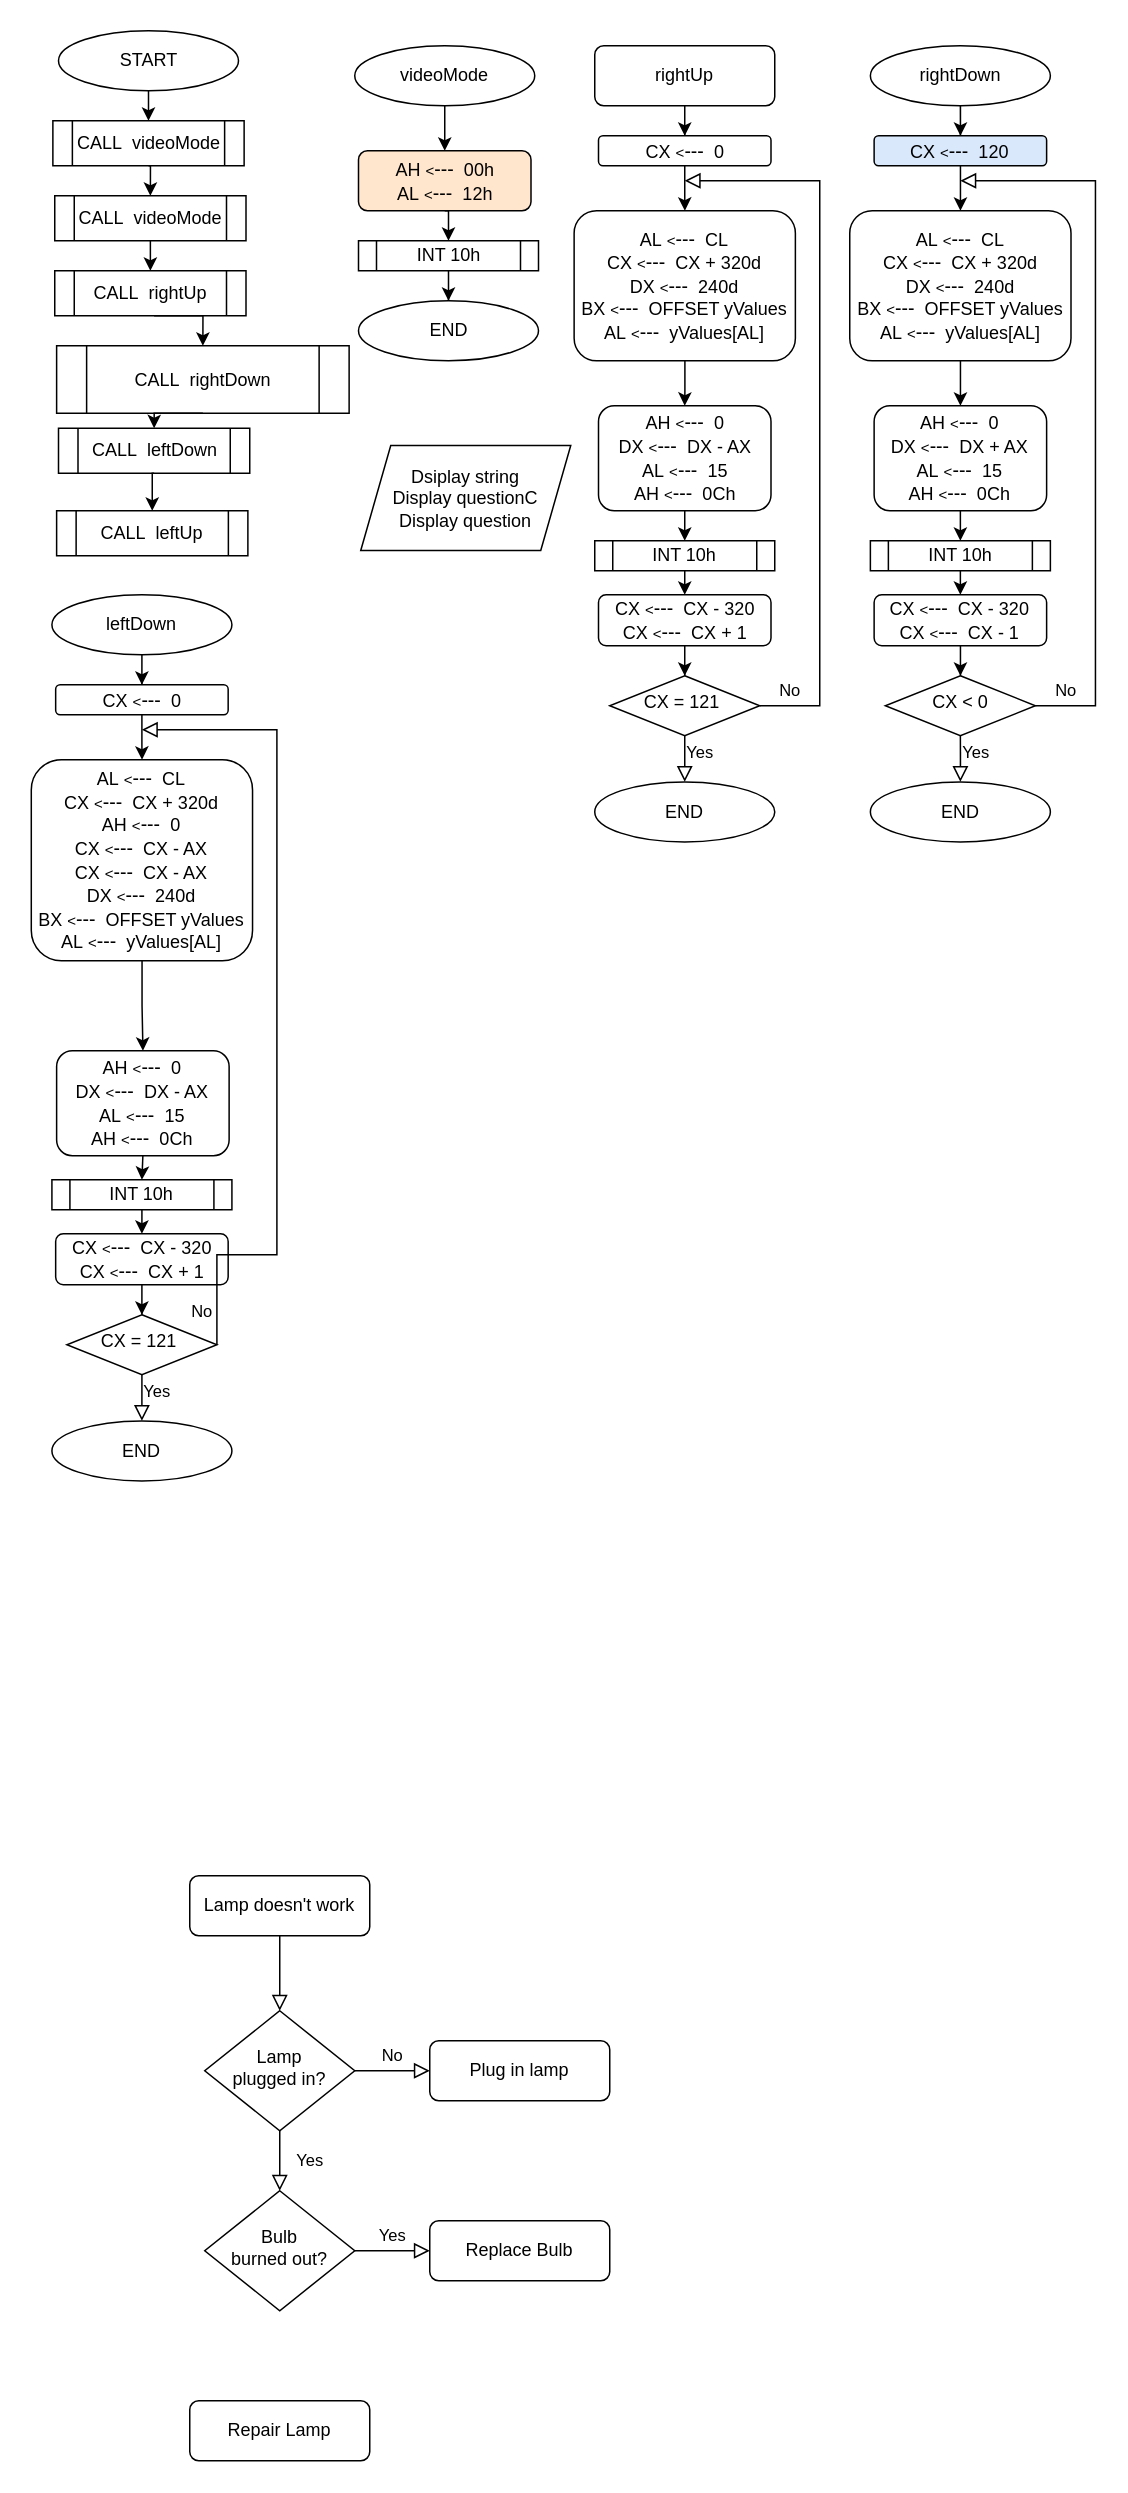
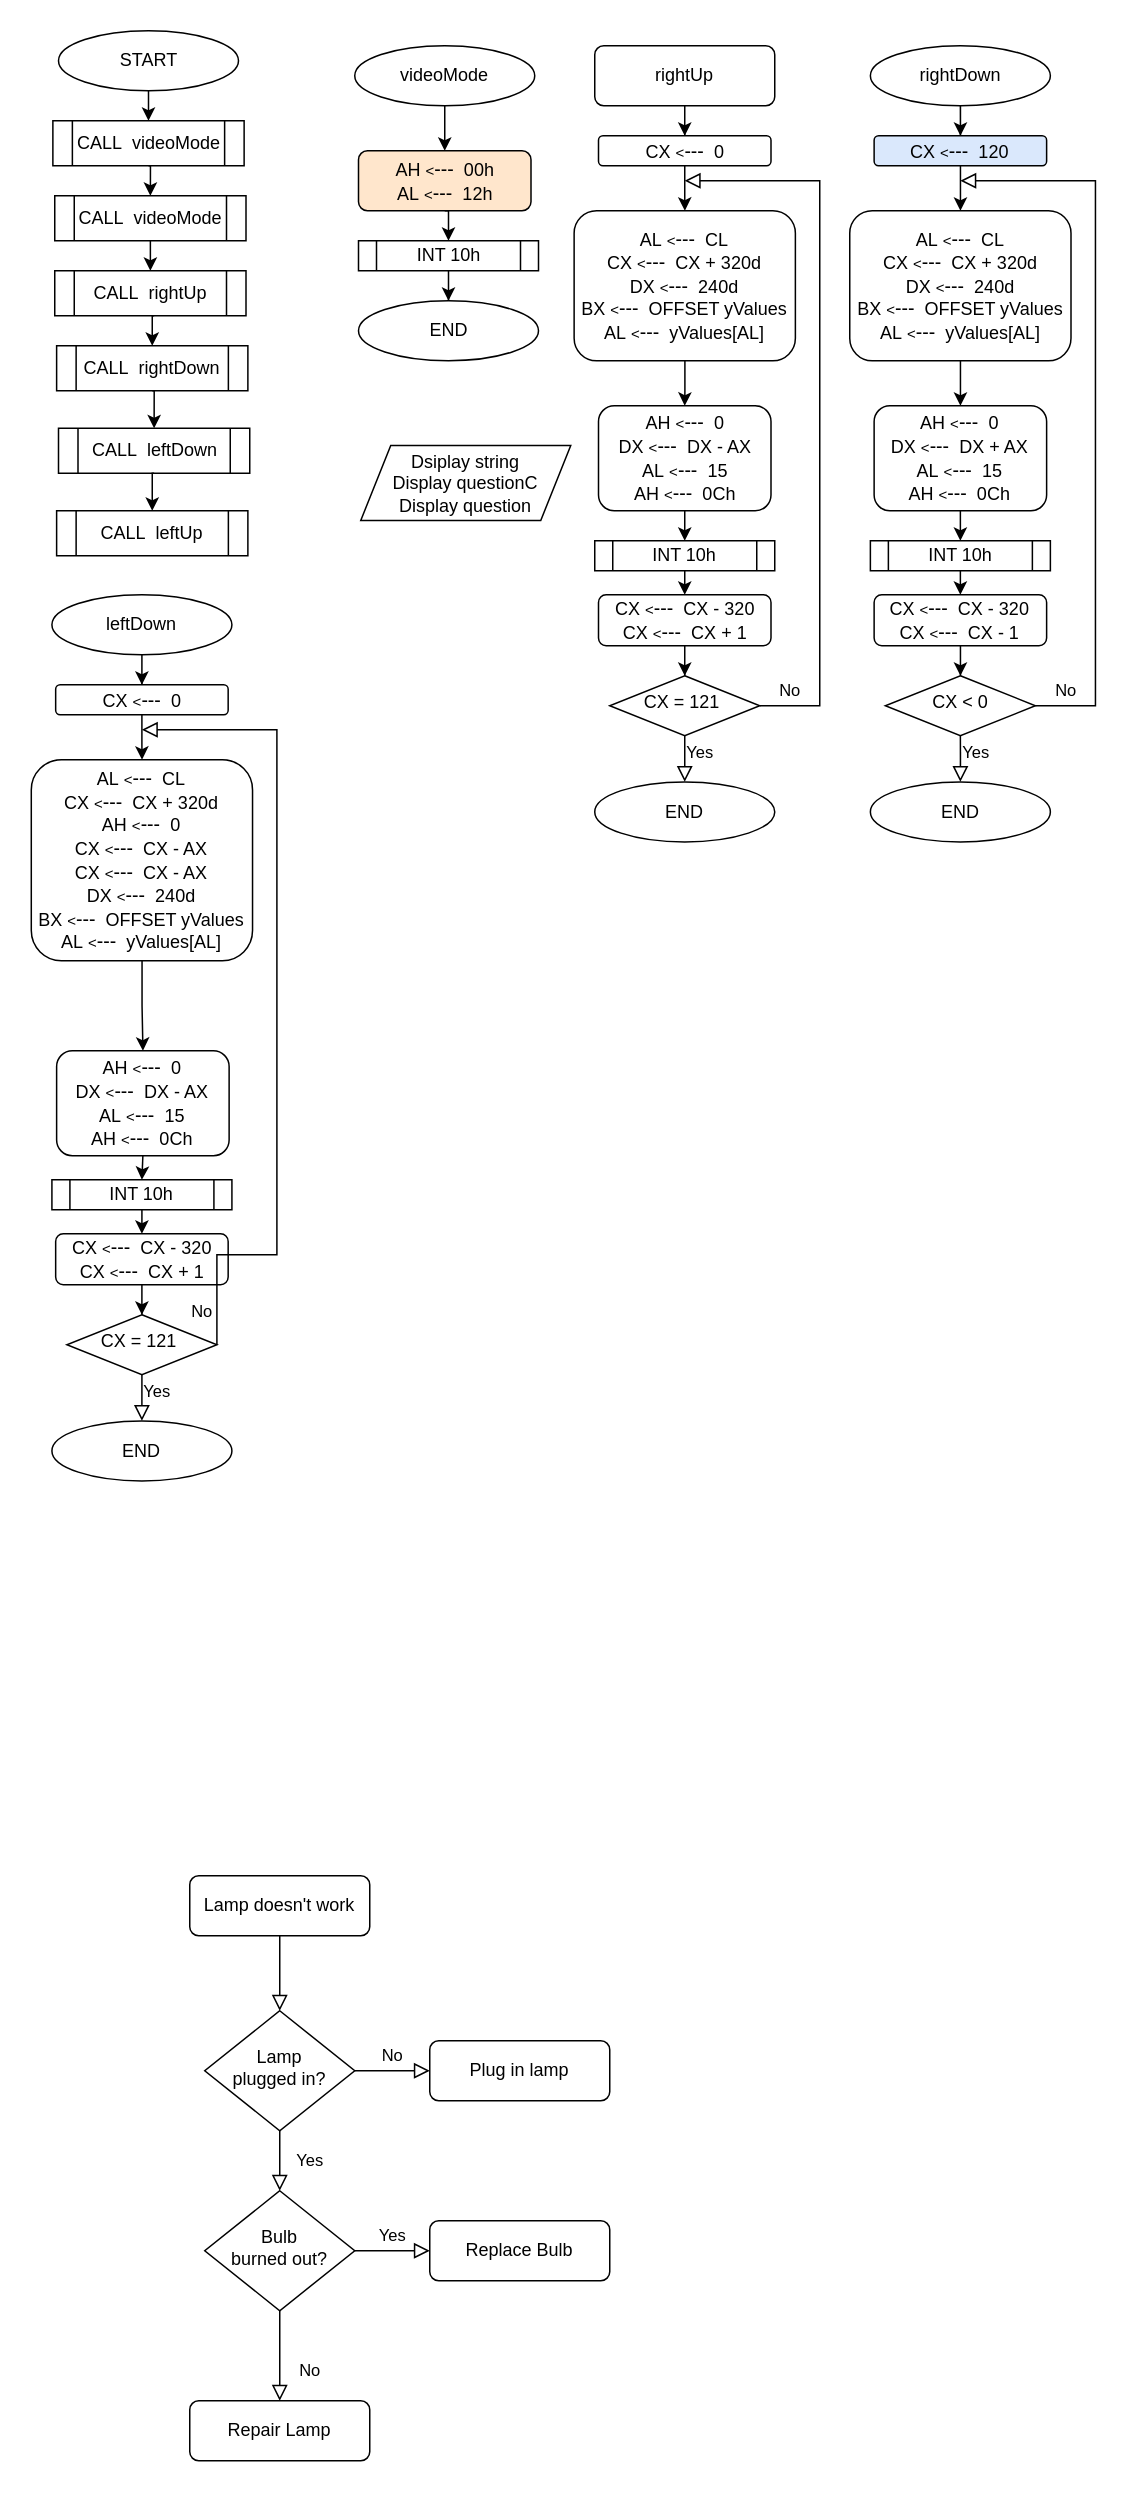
node "CALL rightDown": size 293x68 -> 191x45
node "Dsiplay string Display questionC Display question": size 210x105 -> 210x75
edge "Bulb burned out?" -> "Repair Lamp": added, label "No"
